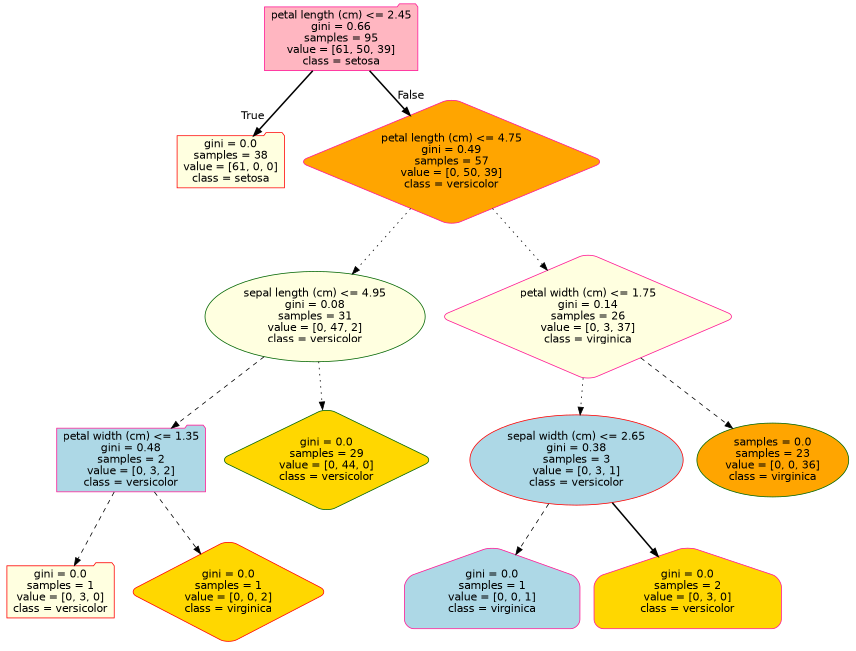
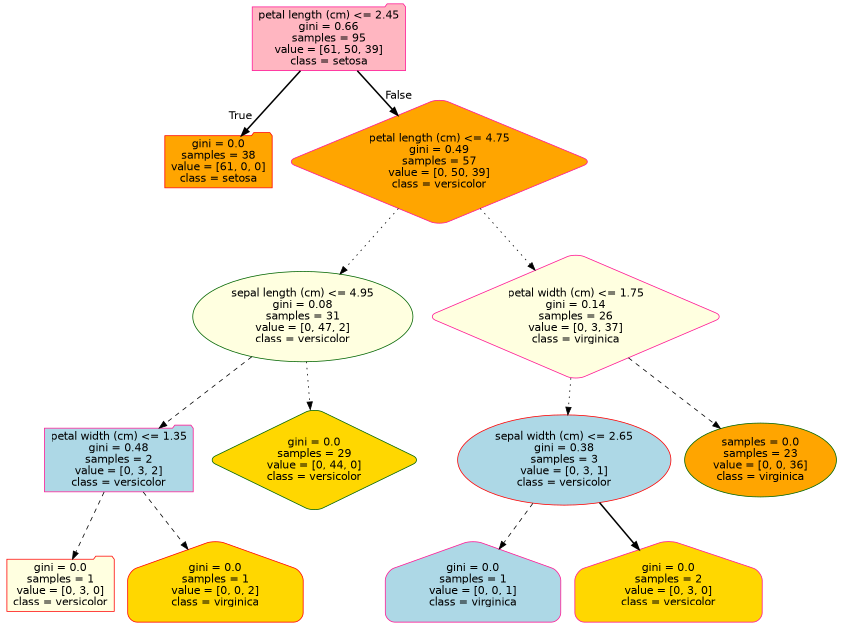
node "gini = 0.0 samples = 38 value = [61, 0, 0] class = setosa": fillcolor lightyellow -> orange
node "gini = 0.0 samples = 1 value = [0, 0, 2] class = virginica": shape diamond -> house
